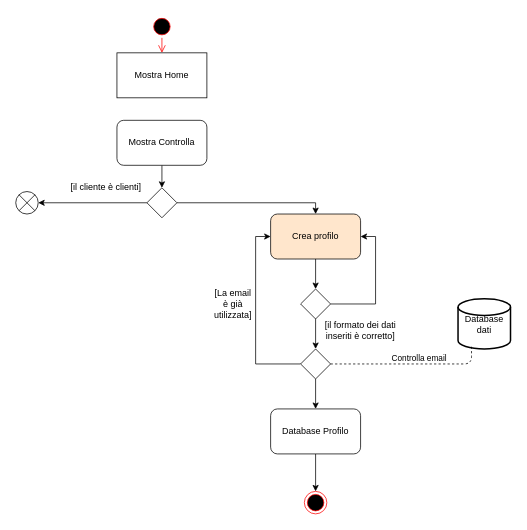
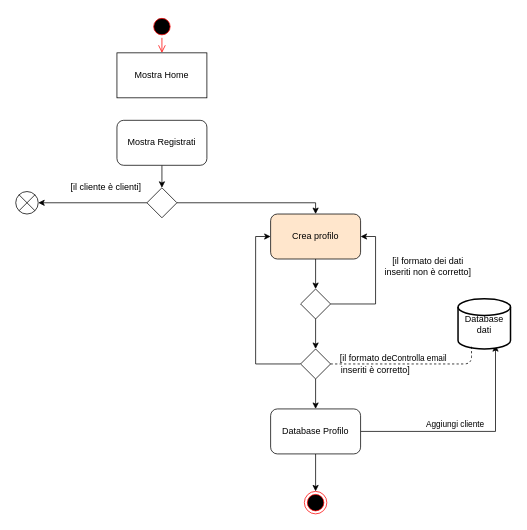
node "Mostra Controlla": label "Mostra Controlla" -> "Mostra Registrati"
node "[il formato dei dati inseriti non è corretto]": added
node "[La email è già utilizzata]": removed
node "[il formato dei dati inseriti è corretto]": moved (360, 330) -> (375, 364)
edge "Database Profilo" -> "Database dati": added, label "Aggiungi cliente"
